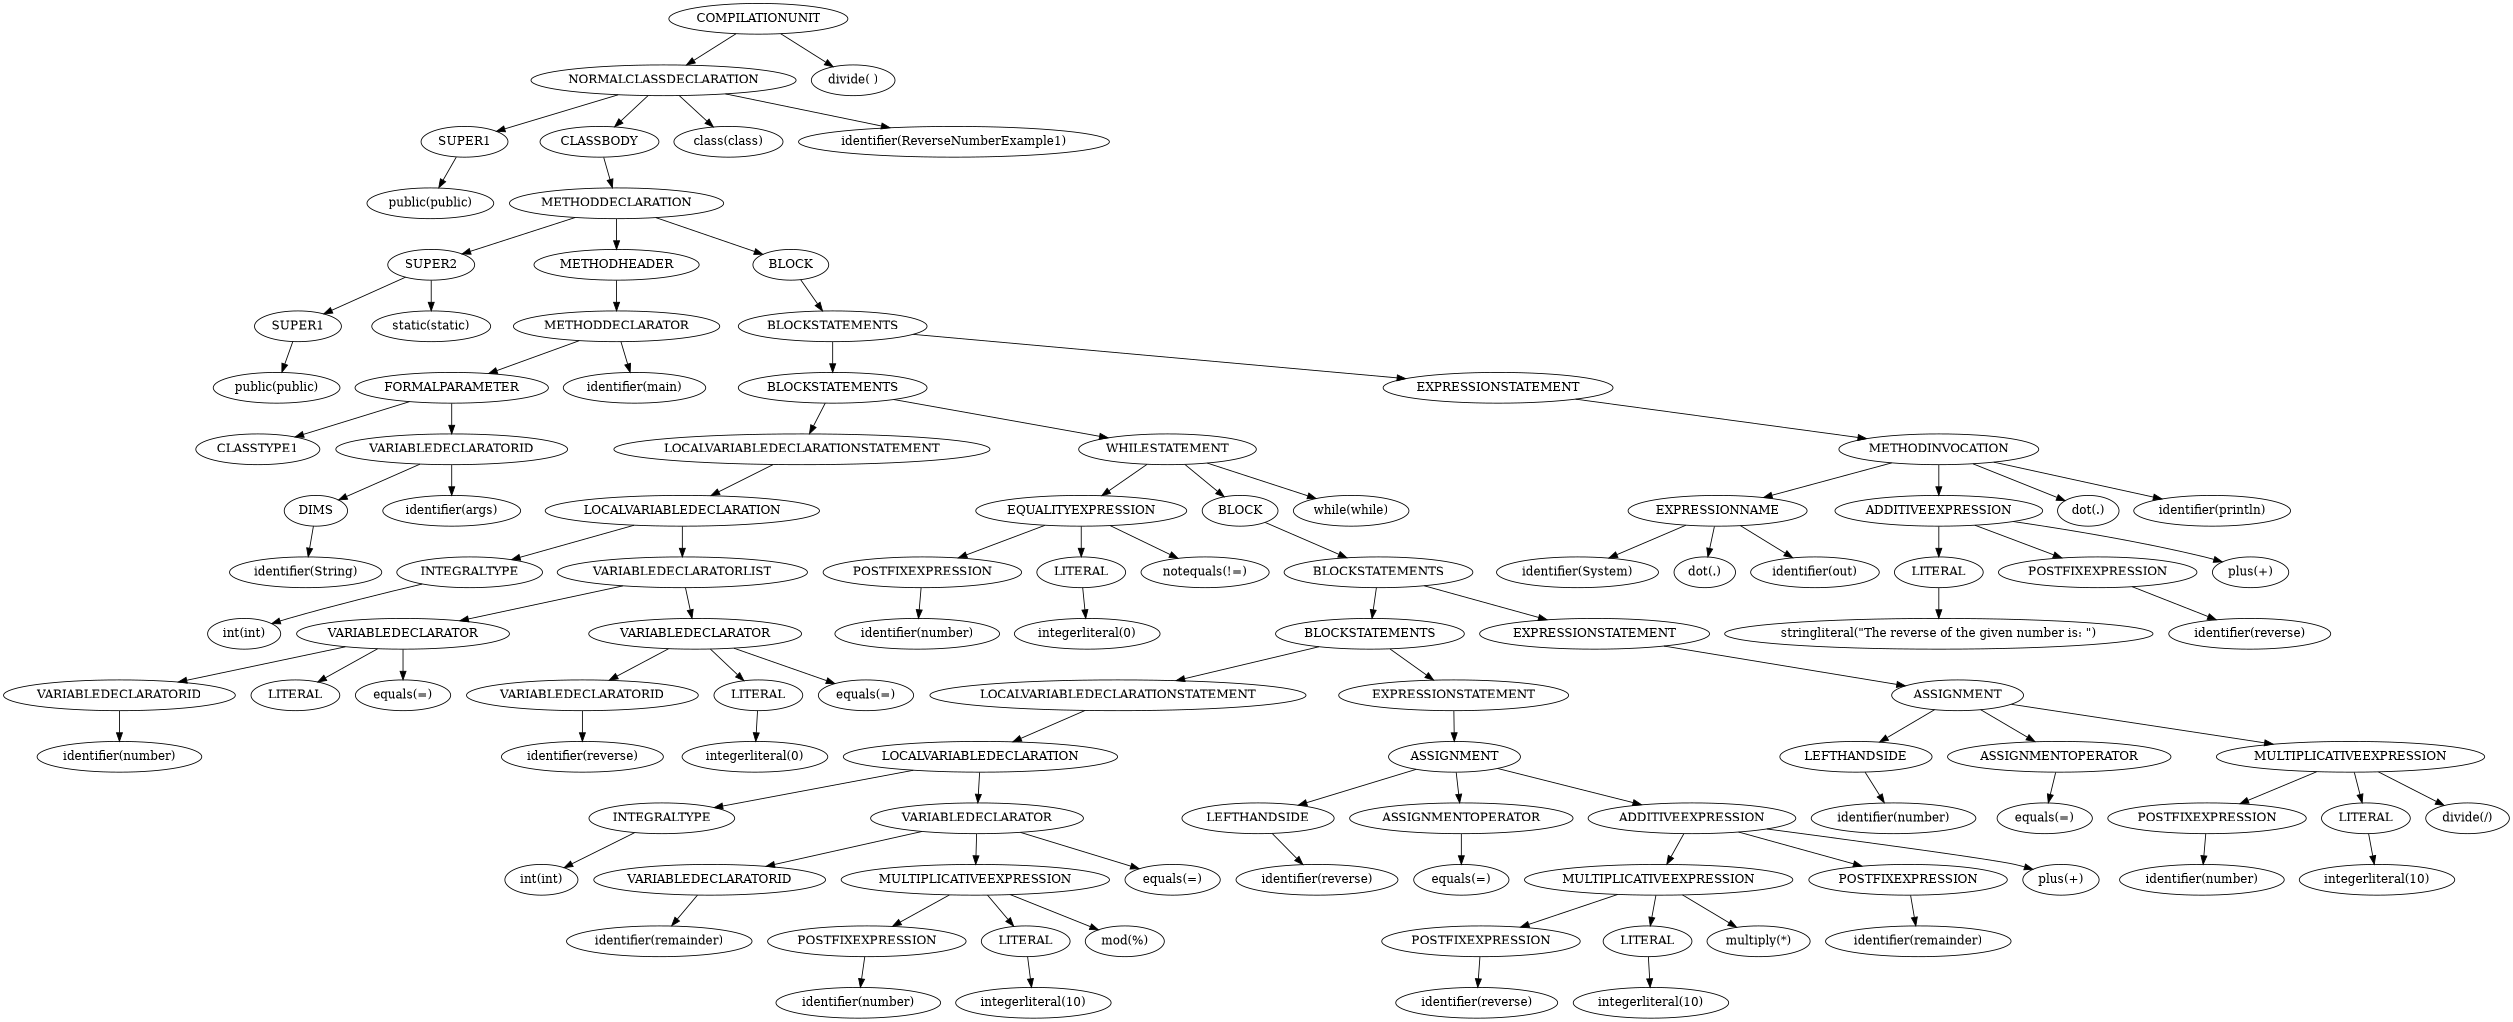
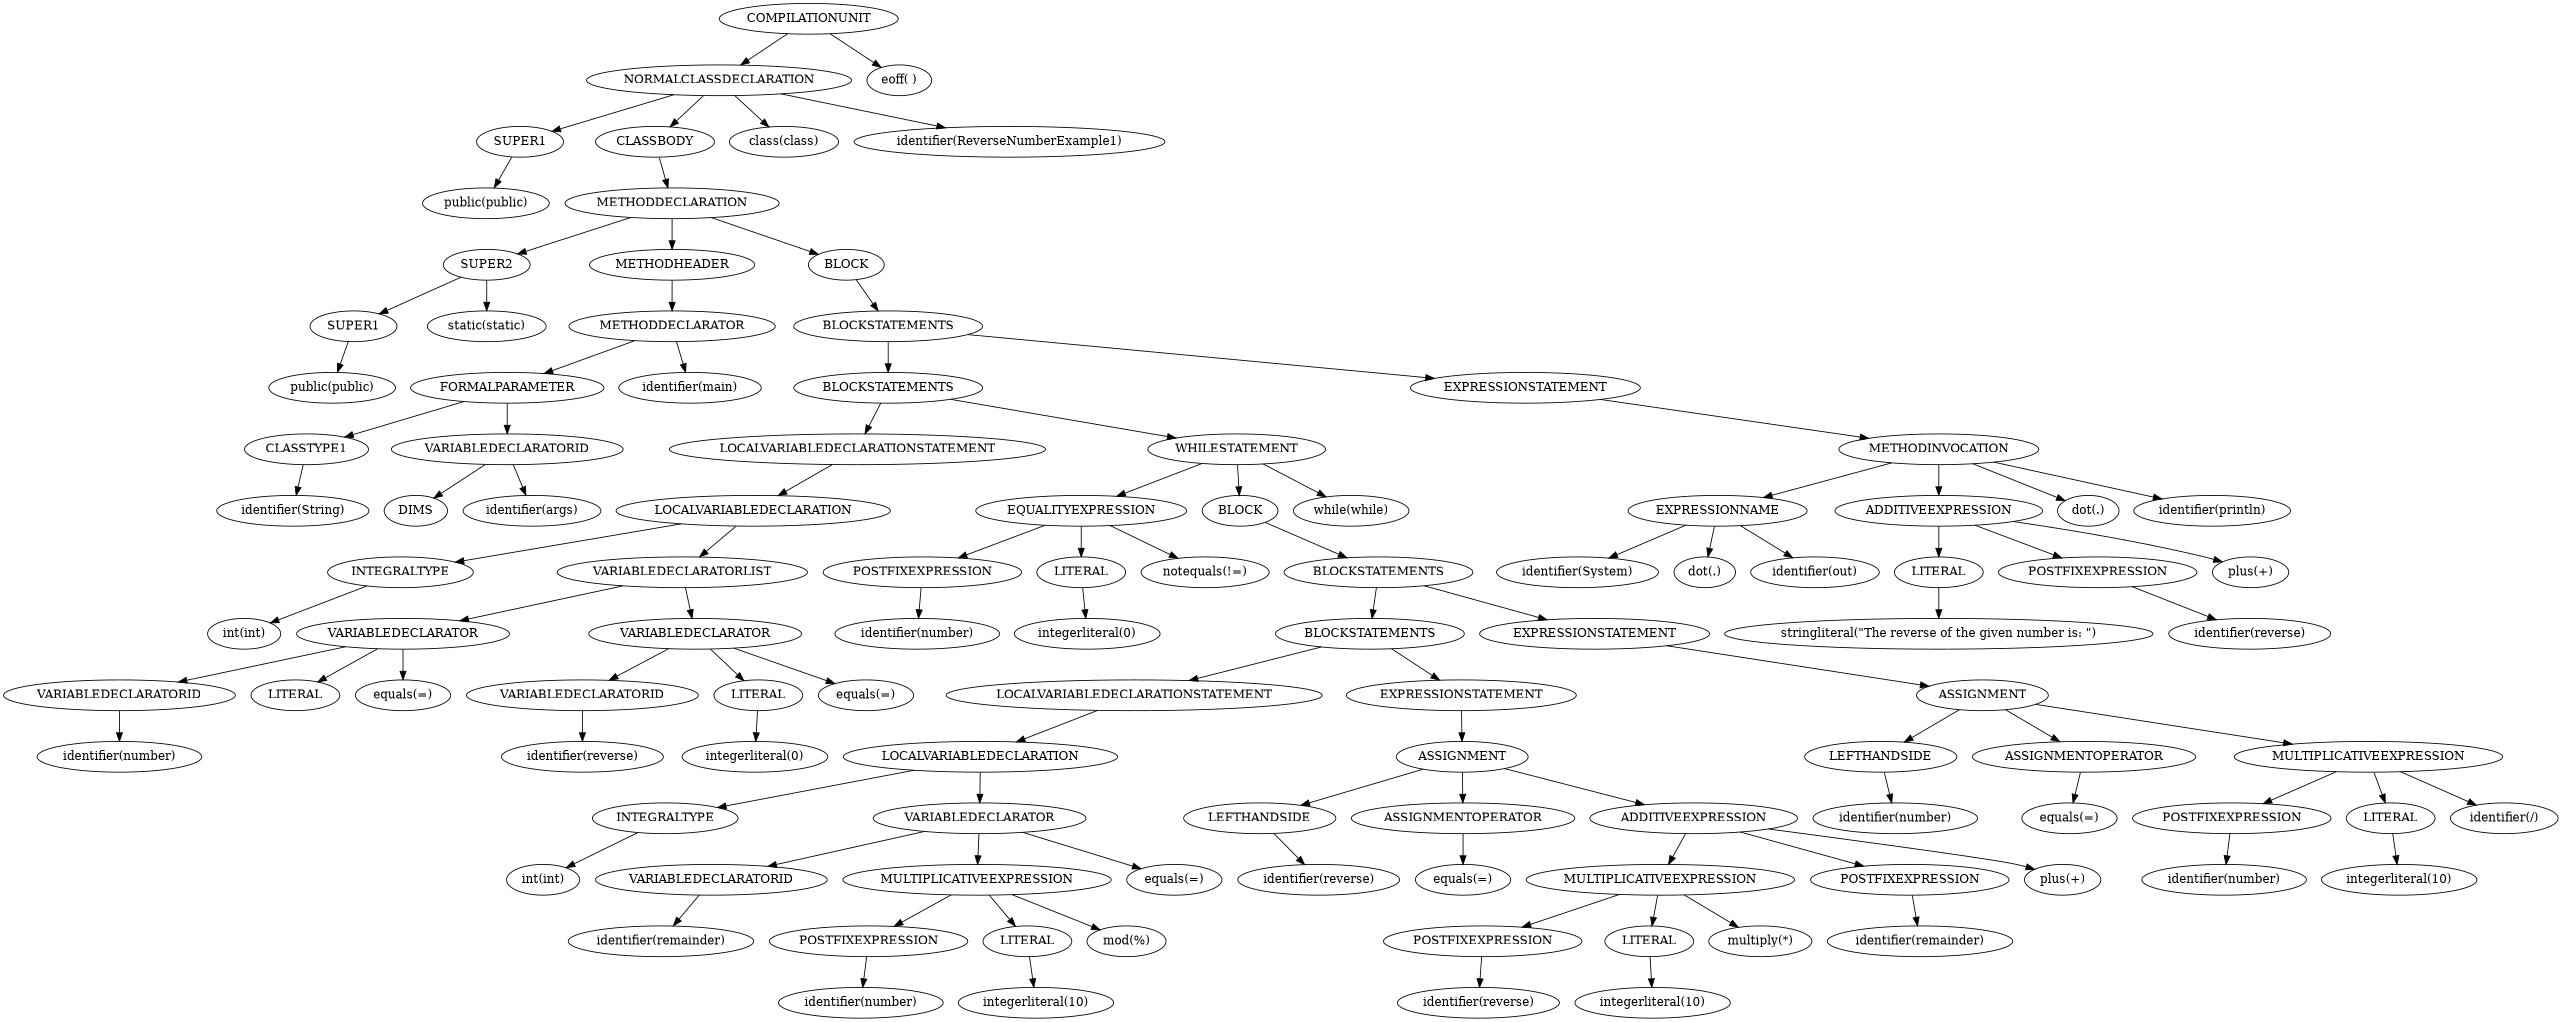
node "divide( )": label "divide( )" -> "eoff( )"
edge "DIMS" -> "identifier(String)": now "CLASSTYPE1" -> "identifier(String)"
node "divide(/)": label "divide(/)" -> "identifier(/)"
